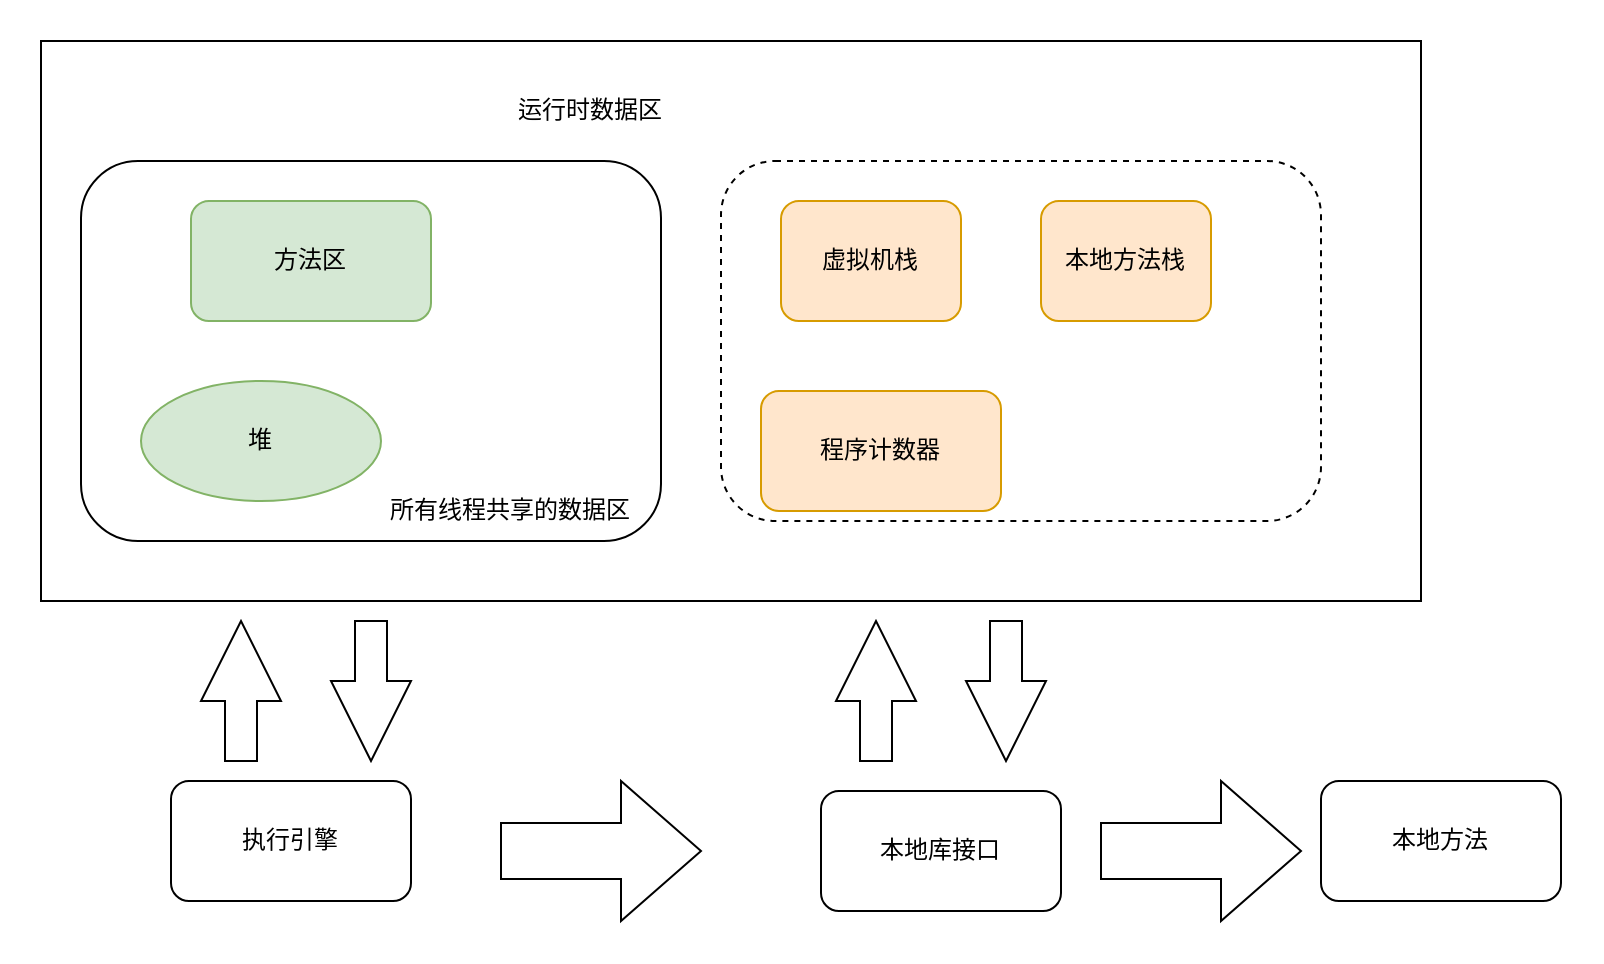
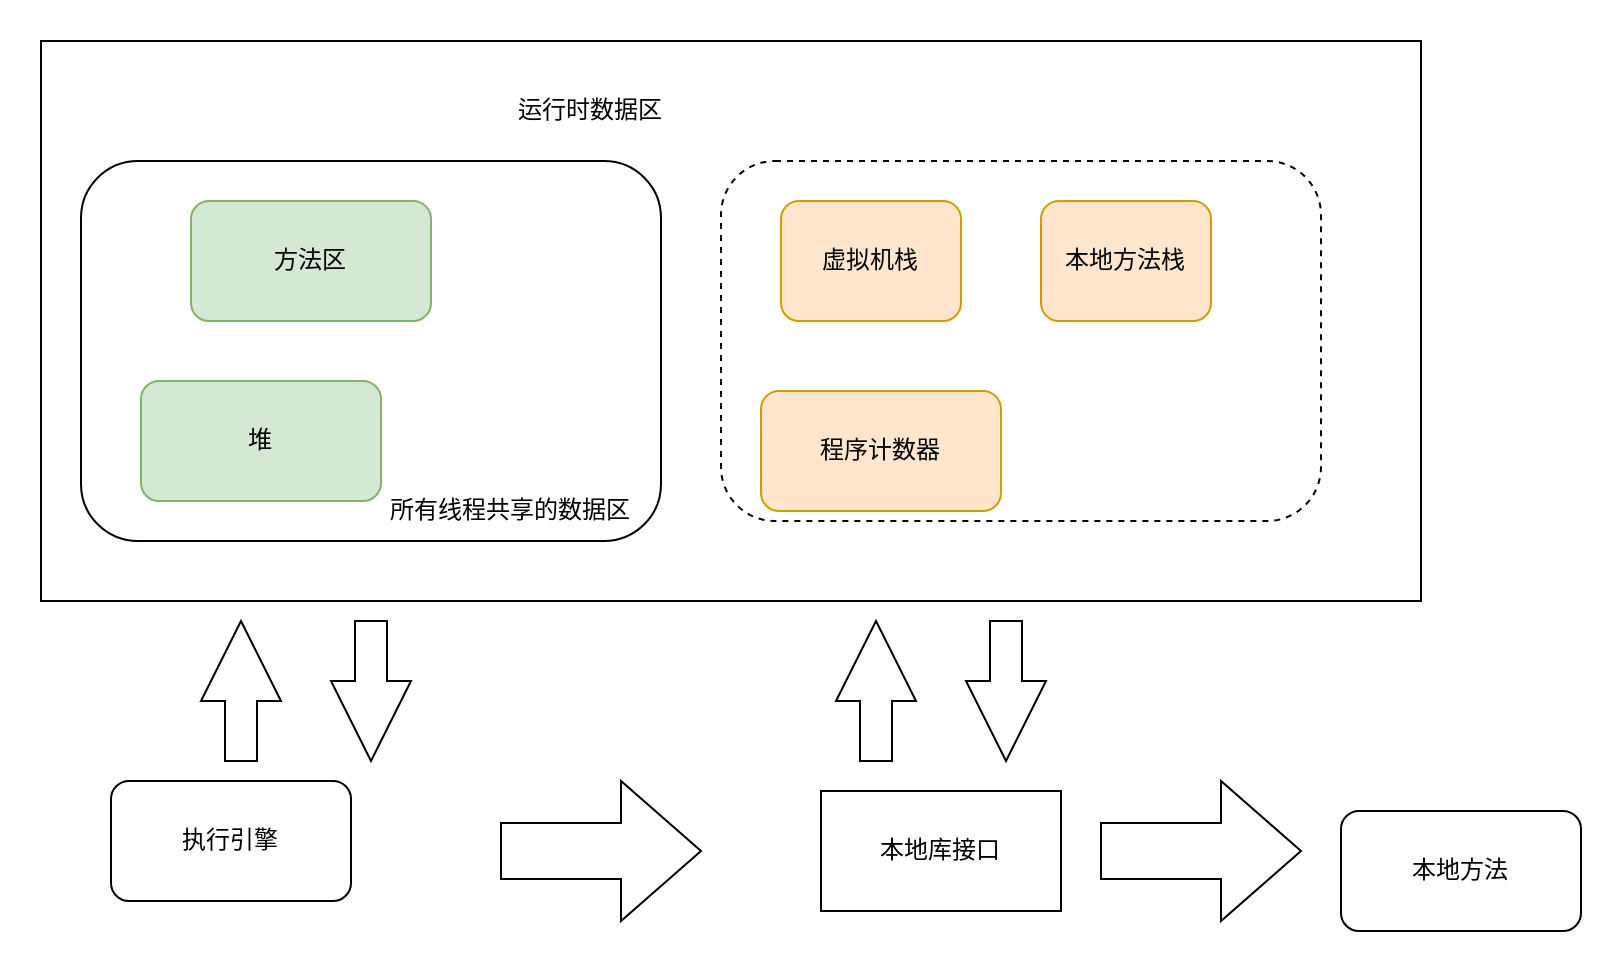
node "堆": shape ellipse -> rounded rectangle
node "执行引擎": moved (291, 841) -> (231, 841)
node "本地方法": moved (1441, 841) -> (1461, 871)
node "本地库接口": shape rounded rectangle -> rectangle
